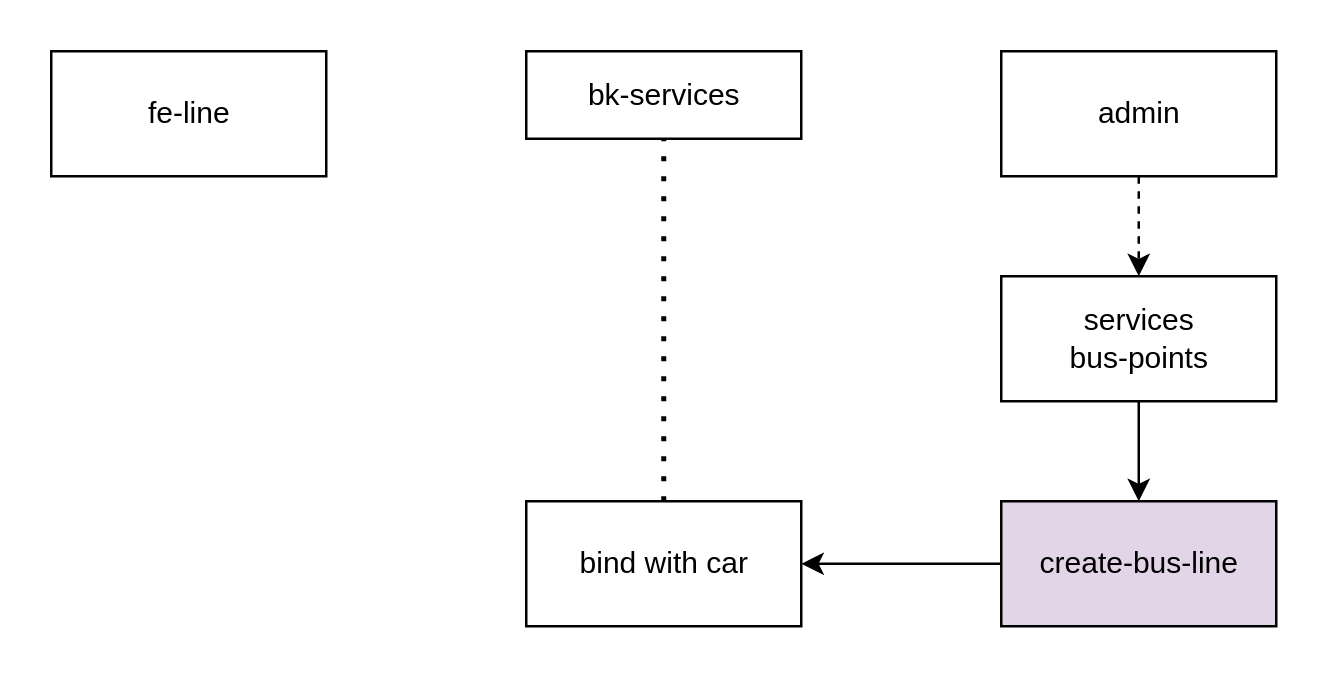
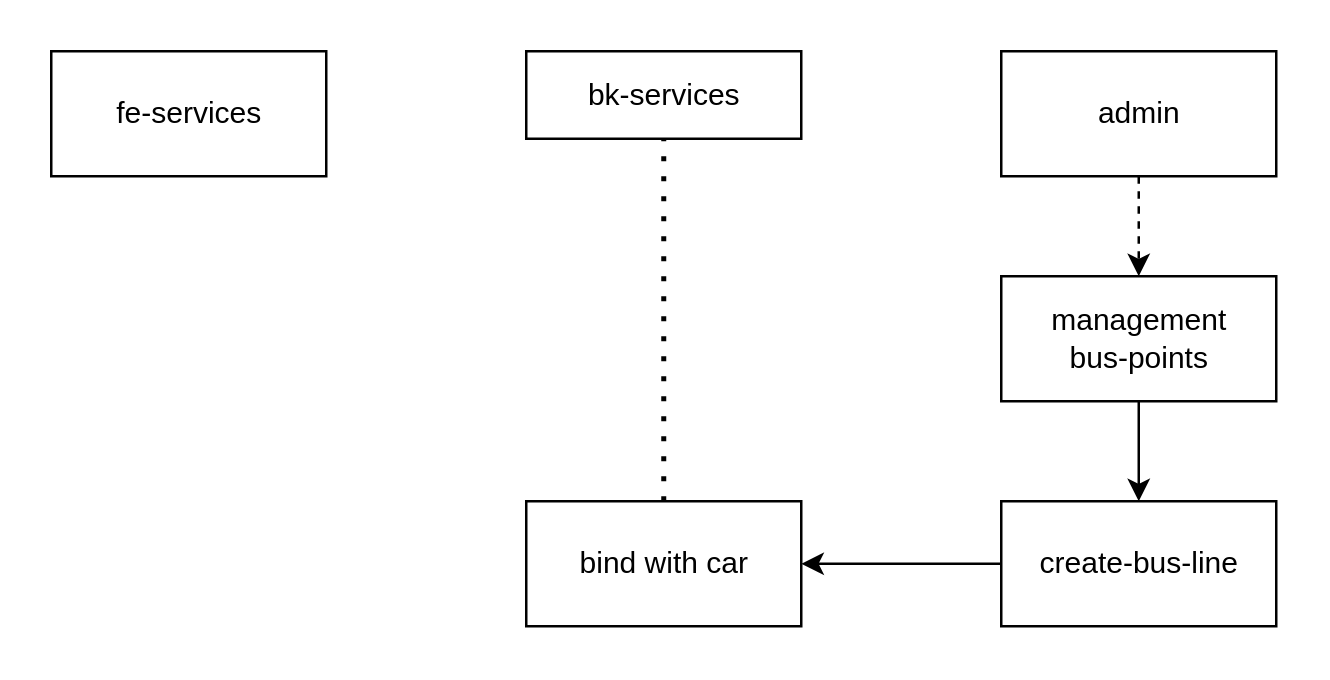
node "fe-line": label "fe-line" -> "fe-services"
node "services bus-points": label "services bus-points" -> "management bus-points"
node "create-bus-line": fillcolor #e1d5e7 -> #ffffff
